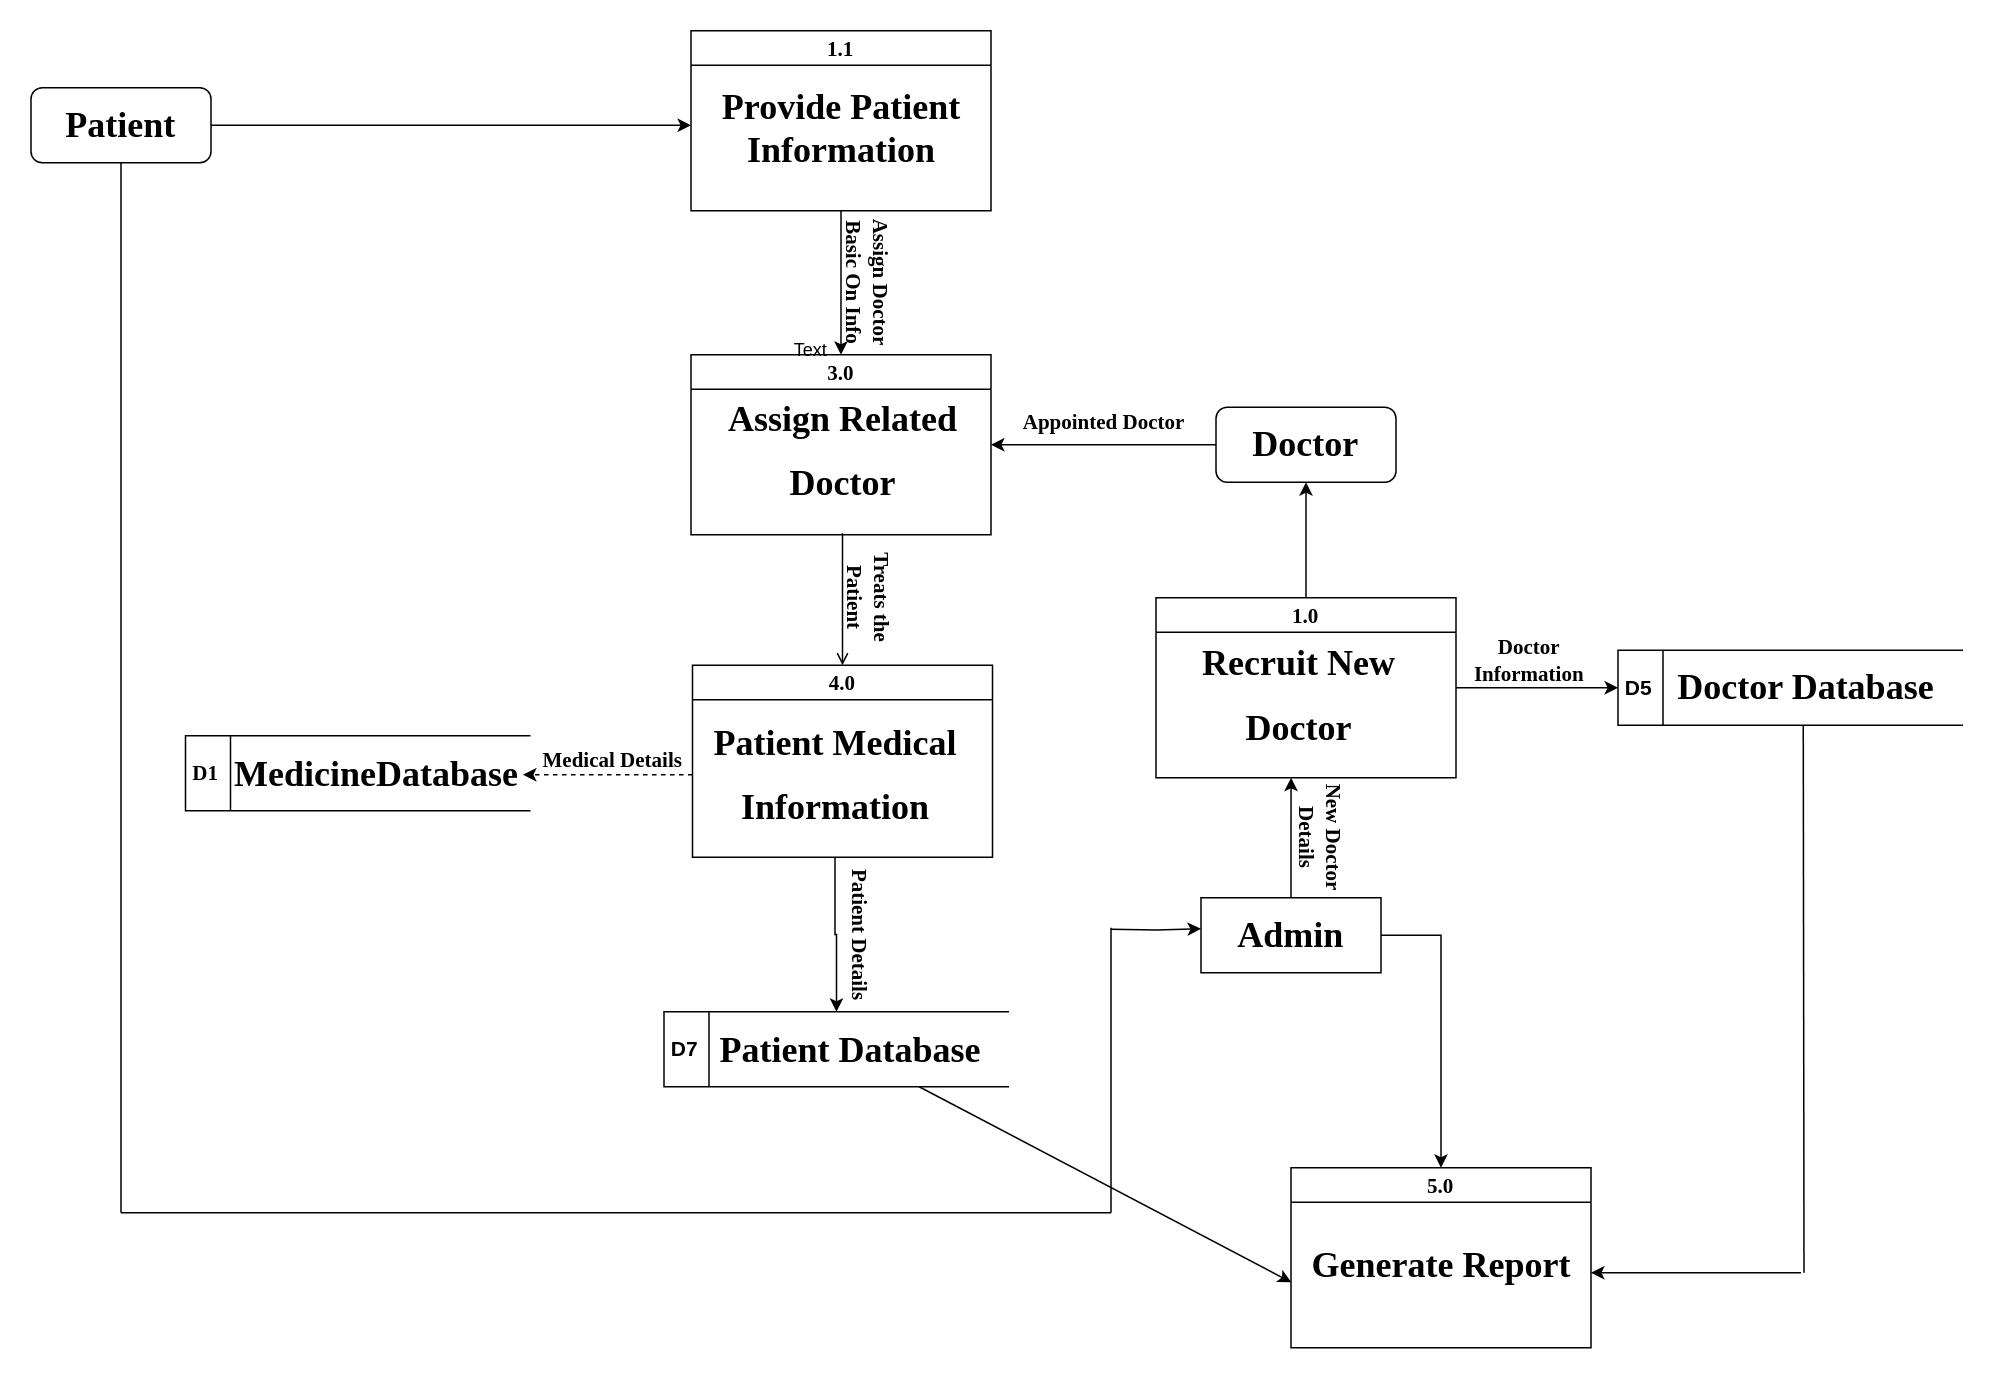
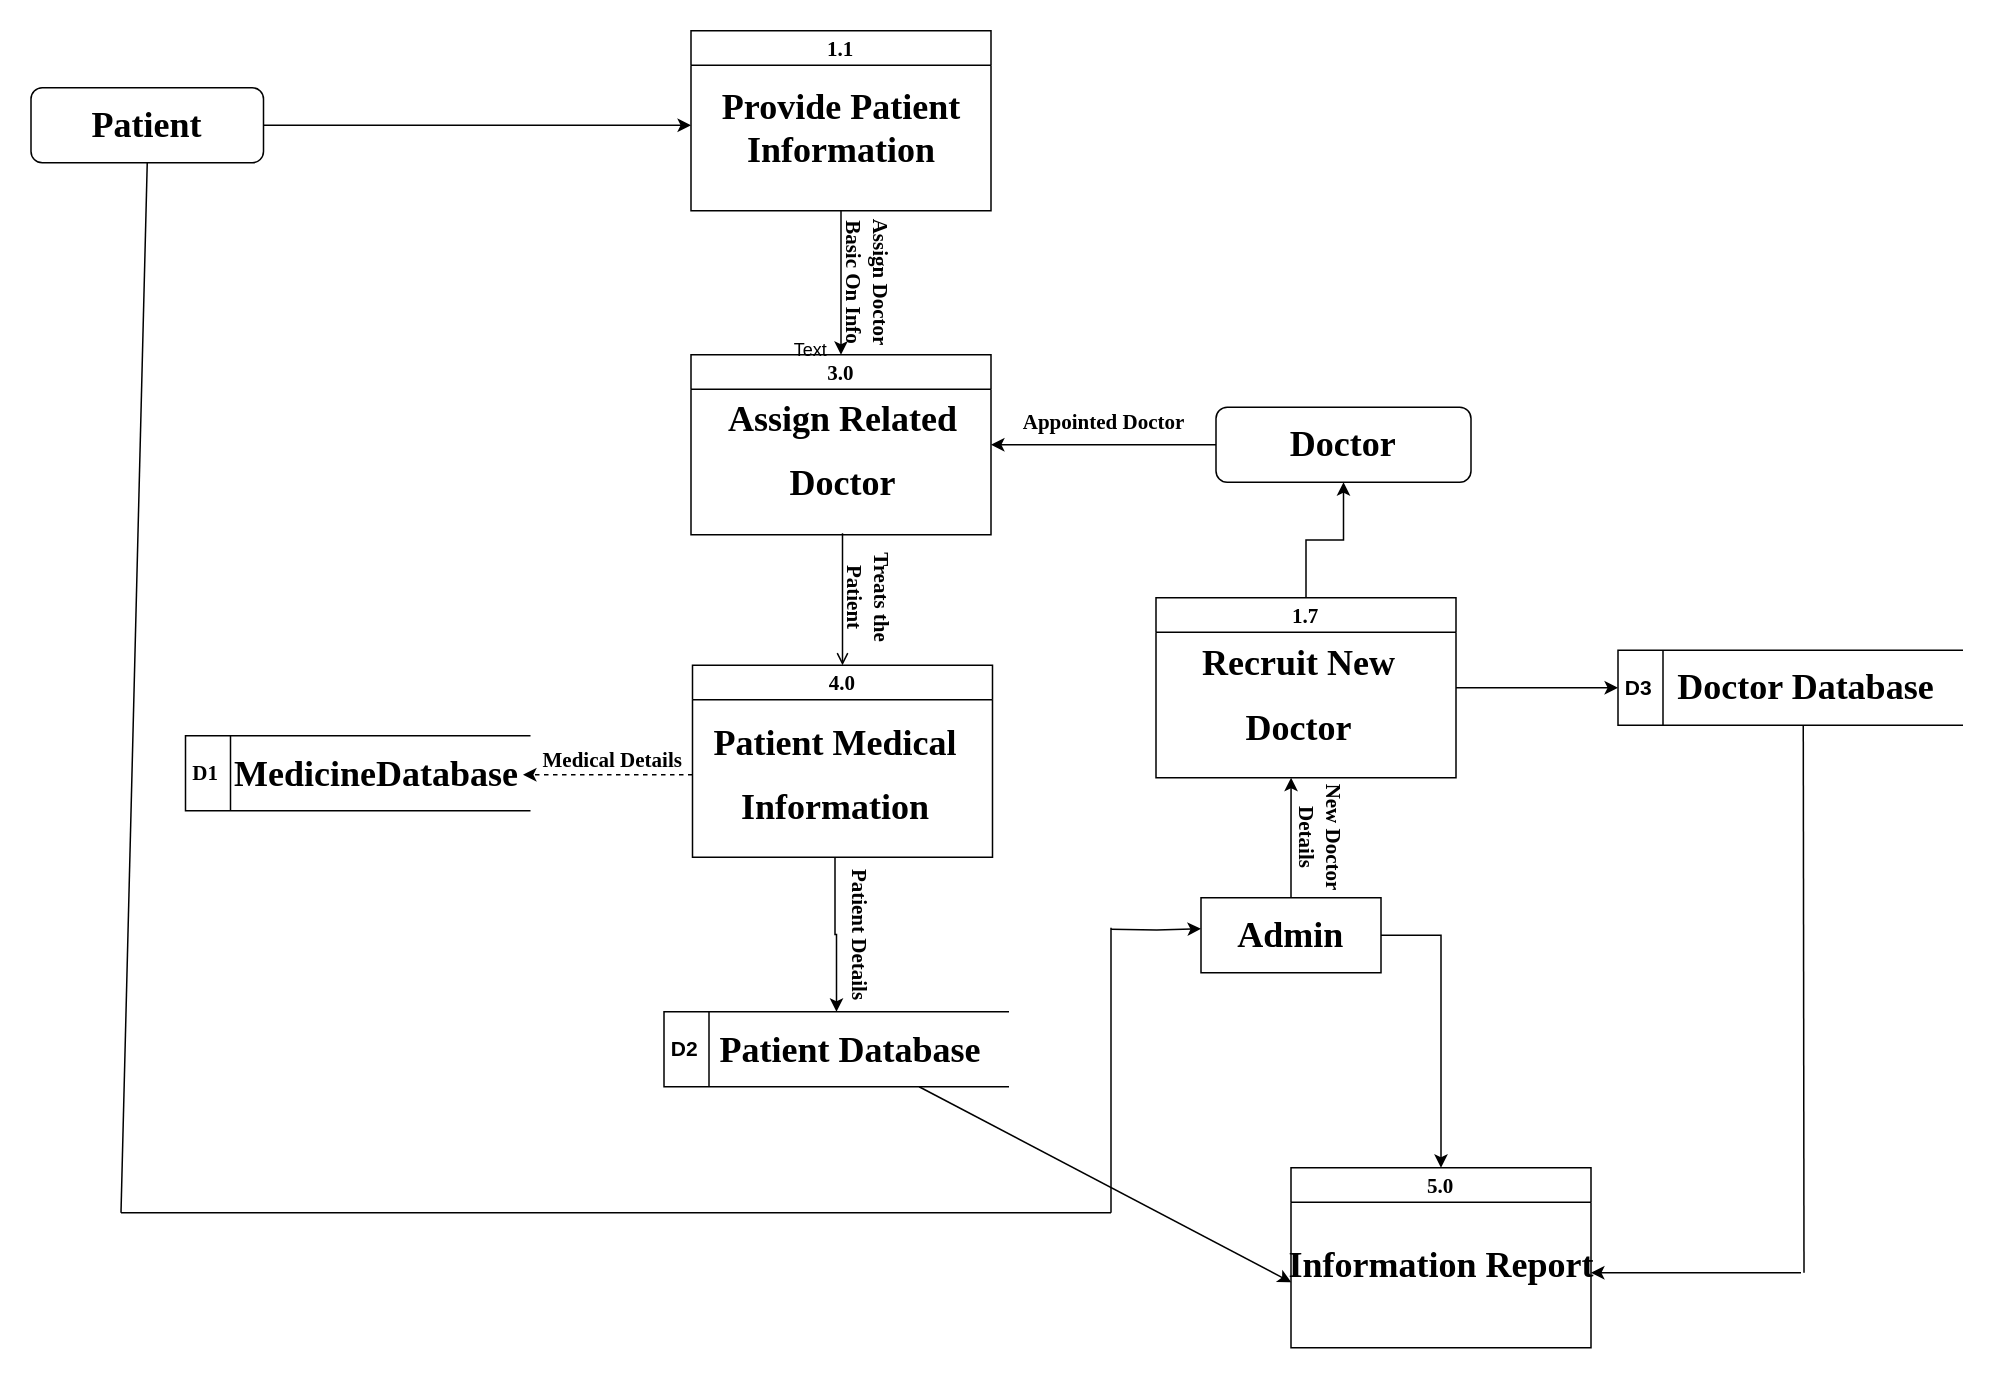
node "Patient": size 180x75 -> 233x75
node "Doctor": size 180x75 -> 255x75
node "1.0": label "1.0" -> "1.7"
node "Doctor Information": removed
node "D5": label "D5" -> "D3"
node "D7": label "D7" -> "D2"
node "Generate Report": label "Generate Report" -> "Information Report"
